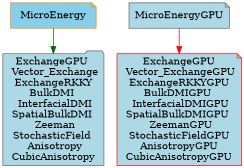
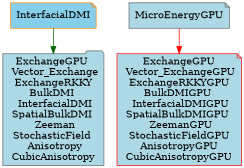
node "MicroEnergy": label "MicroEnergy" -> "InterfacialDMI"
